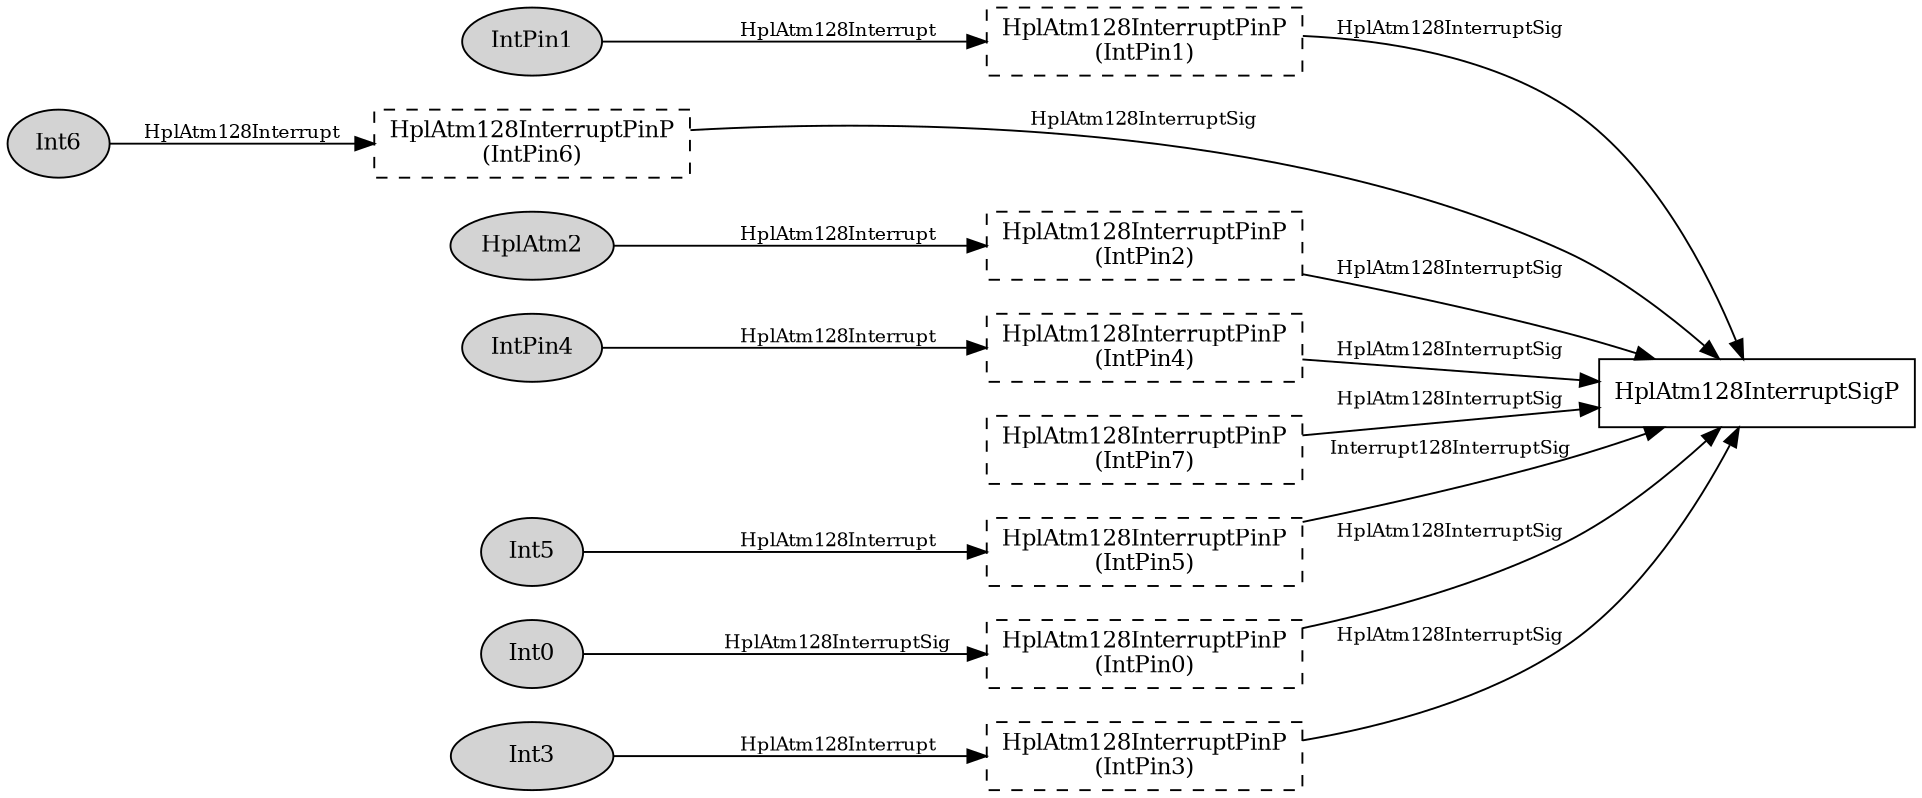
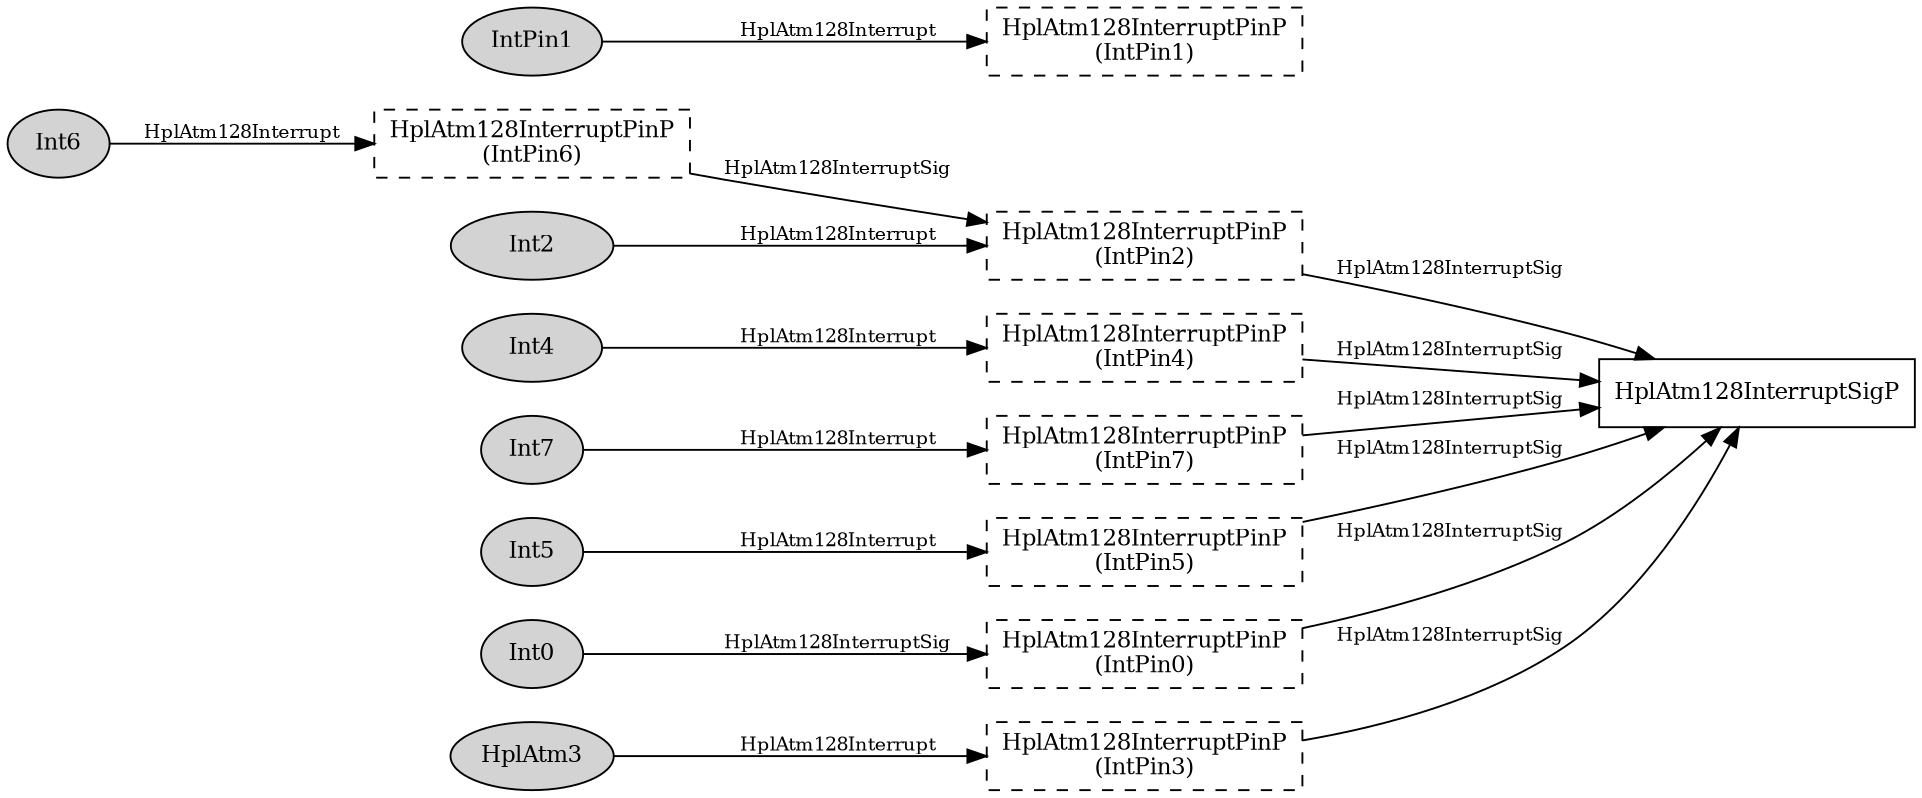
edge "HplAtm128InterruptPinP (IntPin1)" -> "HplAtm128InterruptSigP": removed, label "HplAtm128InterruptSig"
edge "HplAtm128InterruptPinP (IntPin6)" -> "HplAtm128InterruptSigP": now "HplAtm128InterruptPinP (IntPin6)" -> "HplAtm128InterruptPinP (IntPin2)"
node "HplAtm2": label "HplAtm2" -> "Int2"
node "IntPin4": label "IntPin4" -> "Int4"
edge "HplAtm128InterruptPinP (IntPin5)" -> "HplAtm128InterruptSigP": label "Interrupt128InterruptSig" -> "HplAtm128InterruptSig"
node "Int7": added
node "Int3": label "Int3" -> "HplAtm3"
